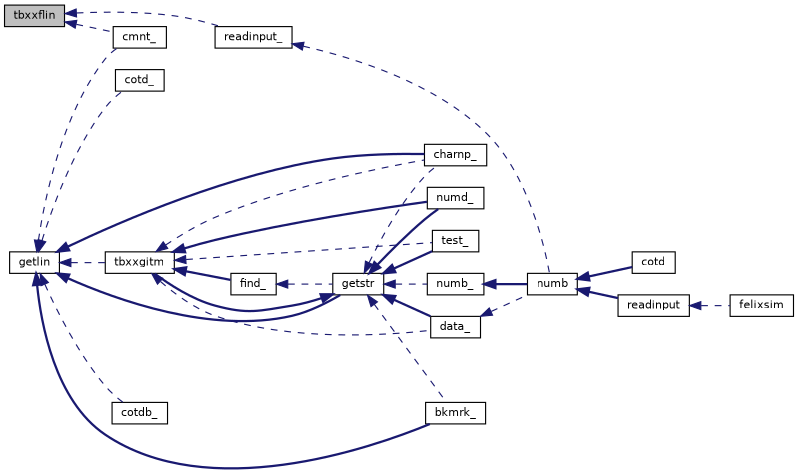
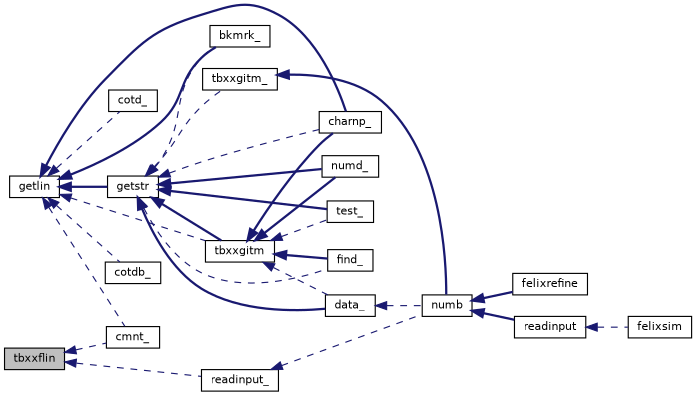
edge "charnp_" -> "tbxxgitm": style dashed -> bold
node "cotd": label "cotd" -> "felixrefine"
edge "getstr" -> "find_": reversed
node "numb_": label "numb_" -> "tbxxgitm_"
